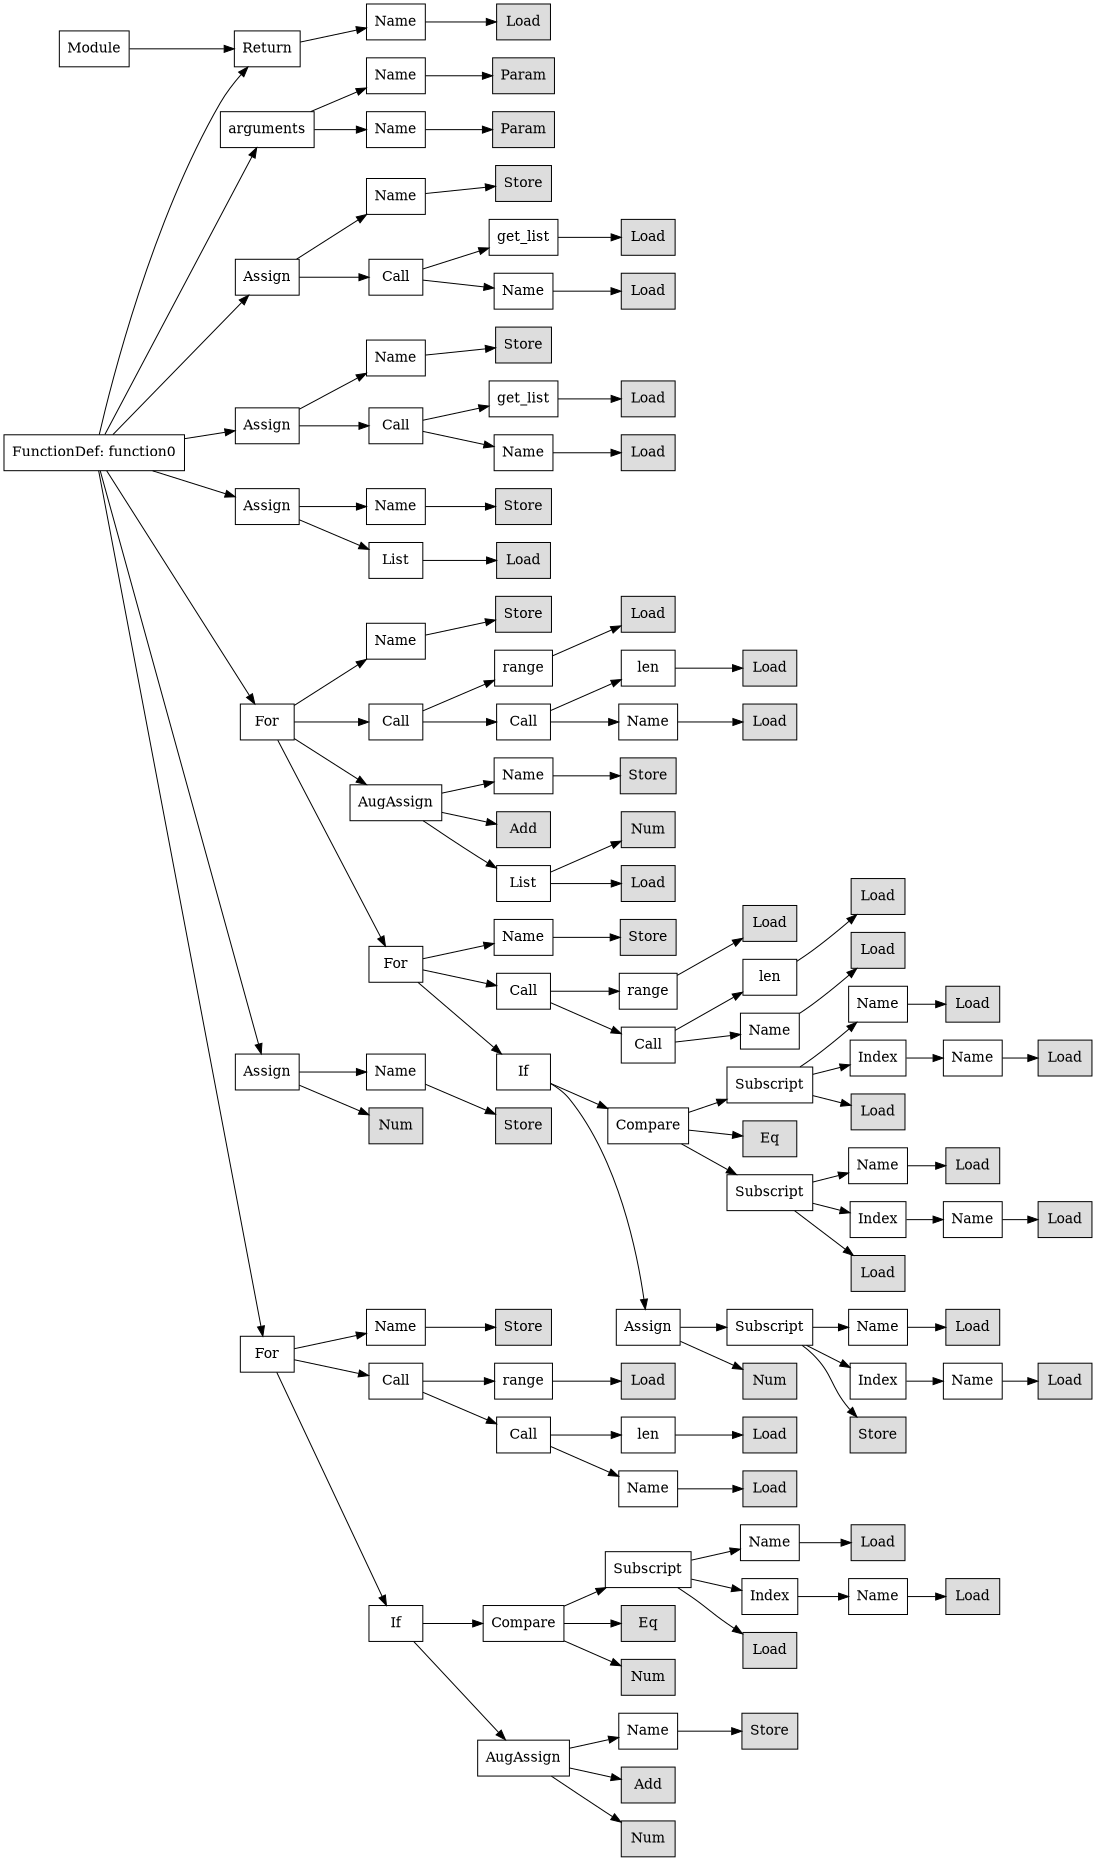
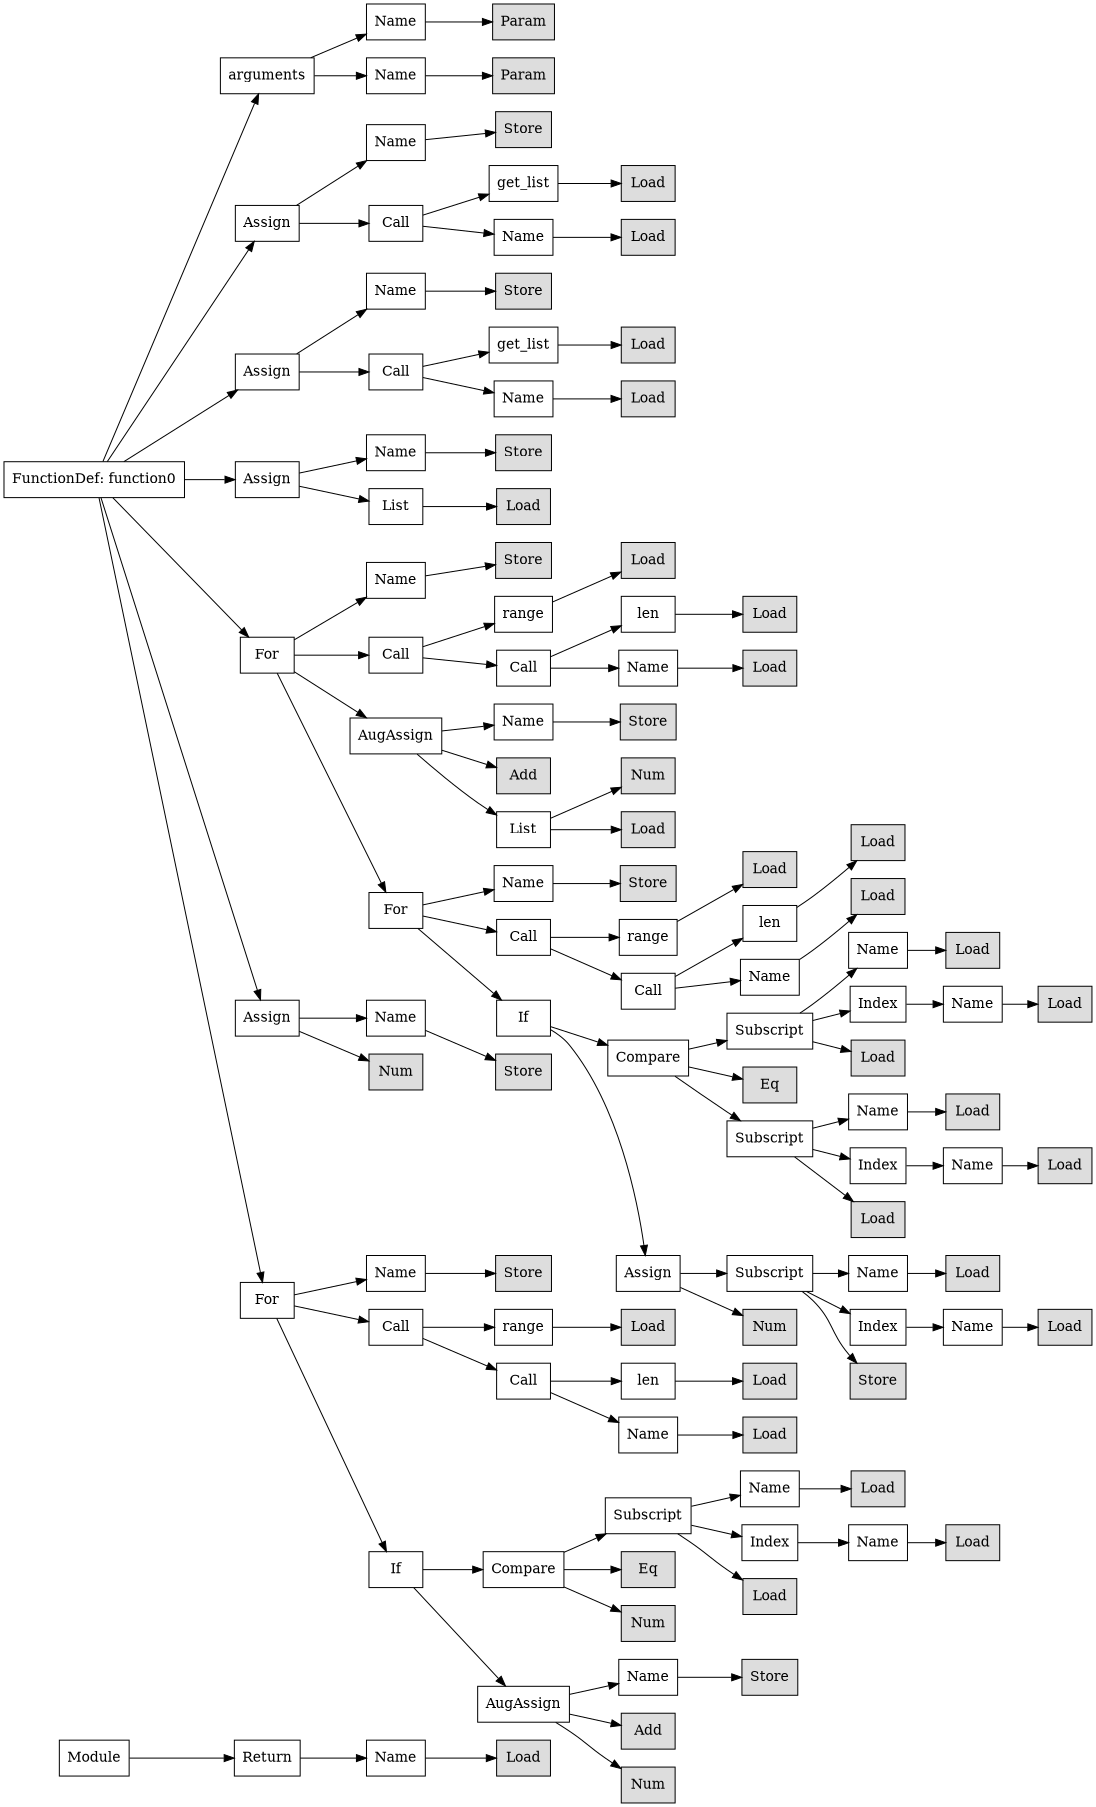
edge "FunctionDef: function0" -> "Return": removed
